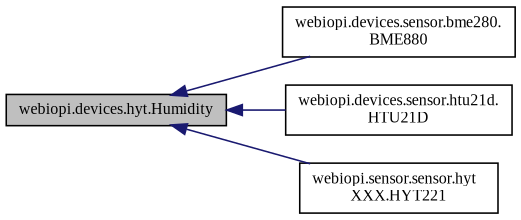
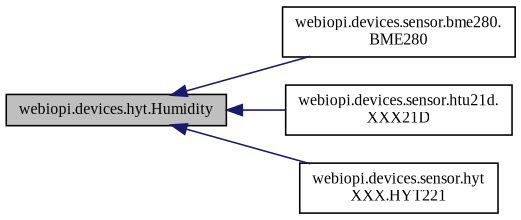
node "webiopi.devices.sensor.bme280. BME880": label "webiopi.devices.sensor.bme280. BME880" -> "webiopi.devices.sensor.bme280. BME280"
node "webiopi.devices.sensor.htu21d. HTU21D": label "webiopi.devices.sensor.htu21d. HTU21D" -> "webiopi.devices.sensor.htu21d. XXX21D"
node "webiopi.sensor.sensor.hyt XXX.HYT221": label "webiopi.sensor.sensor.hyt XXX.HYT221" -> "webiopi.devices.sensor.hyt XXX.HYT221"
